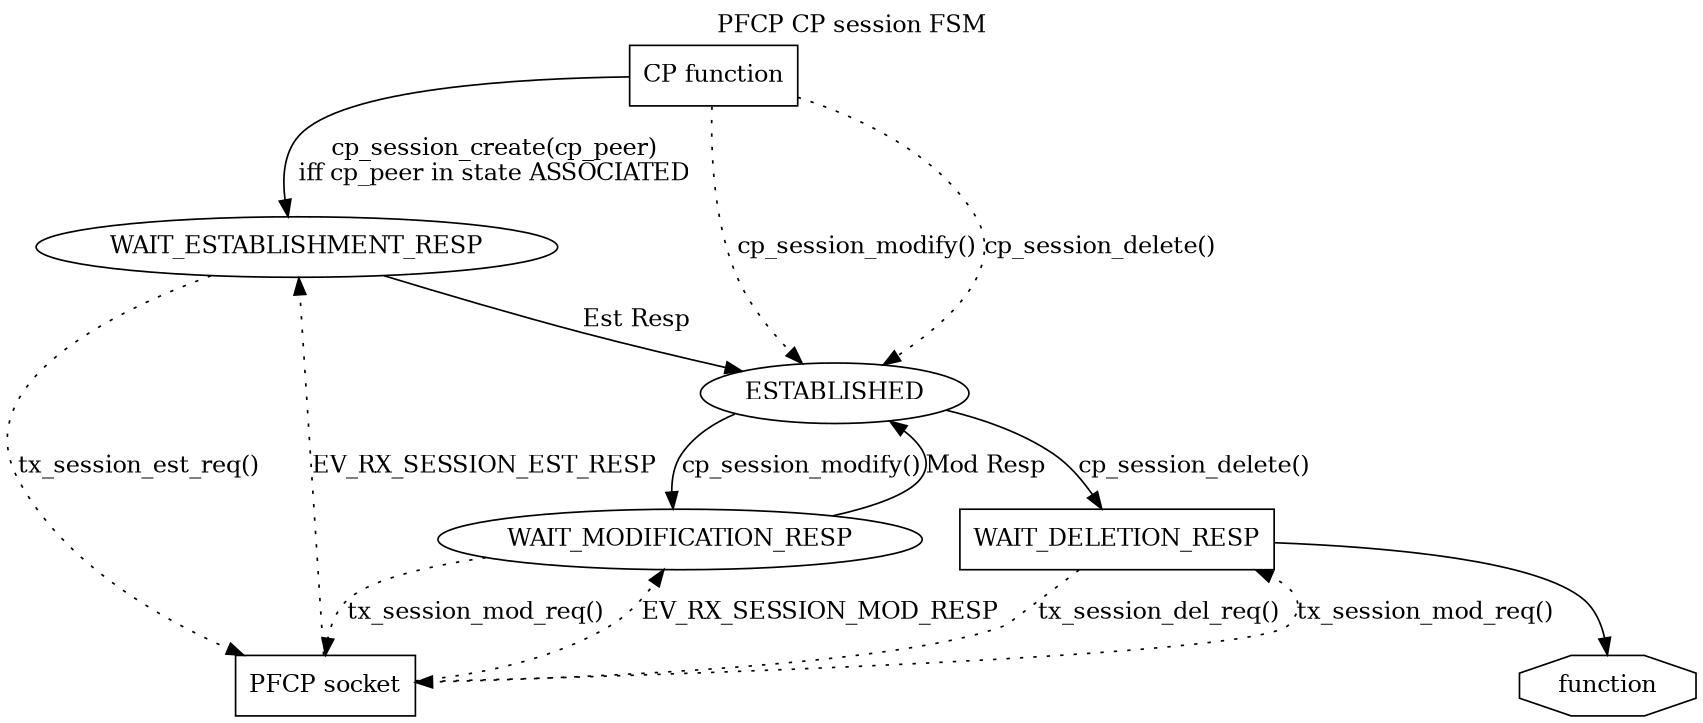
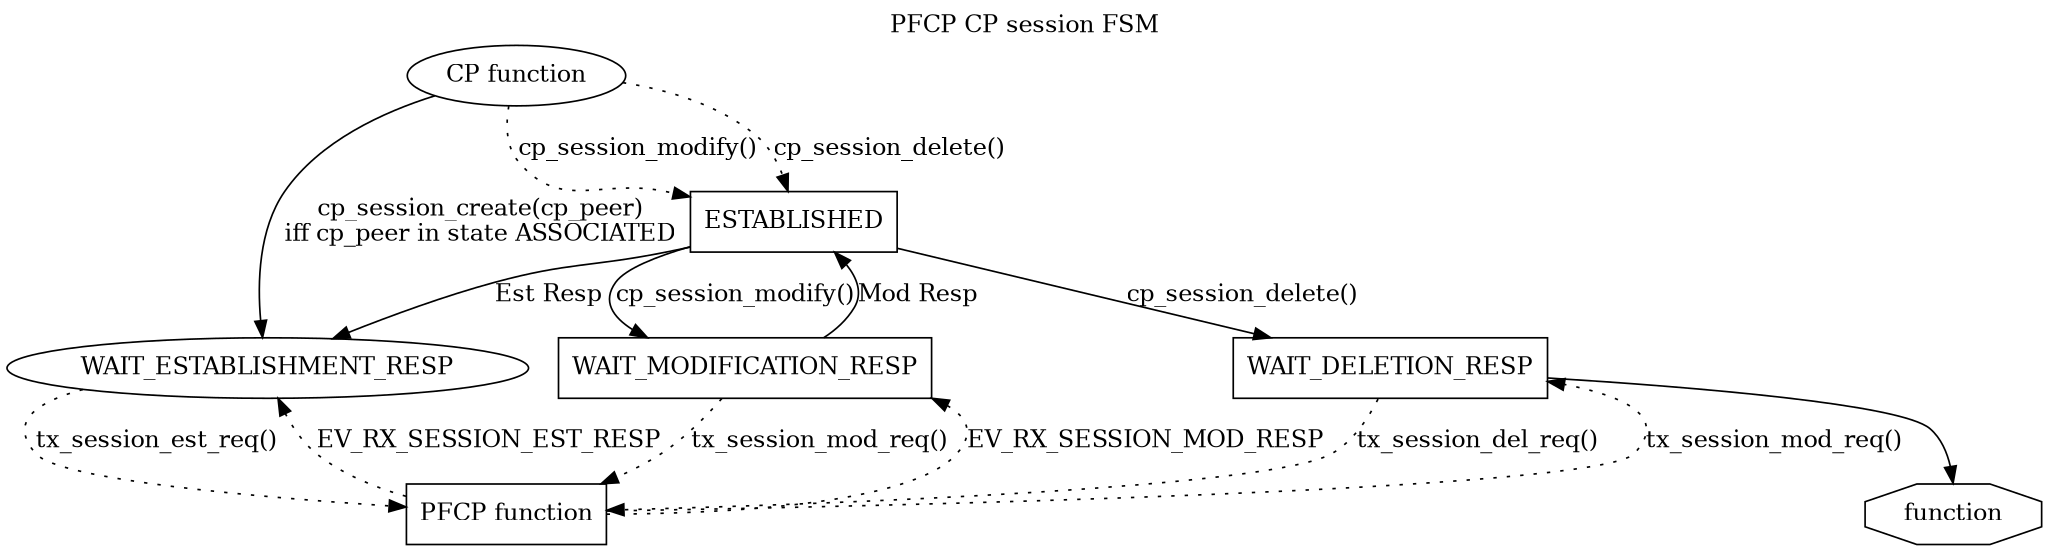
node "CP function": shape box -> ellipse
edge "WAIT_ESTABLISHMENT_RESP" -> "ESTABLISHED": reversed
node "ESTABLISHED": shape ellipse -> box
node "WAIT_MODIFICATION_RESP": shape ellipse -> box
node "PFCP socket": label "PFCP socket" -> "PFCP function"
